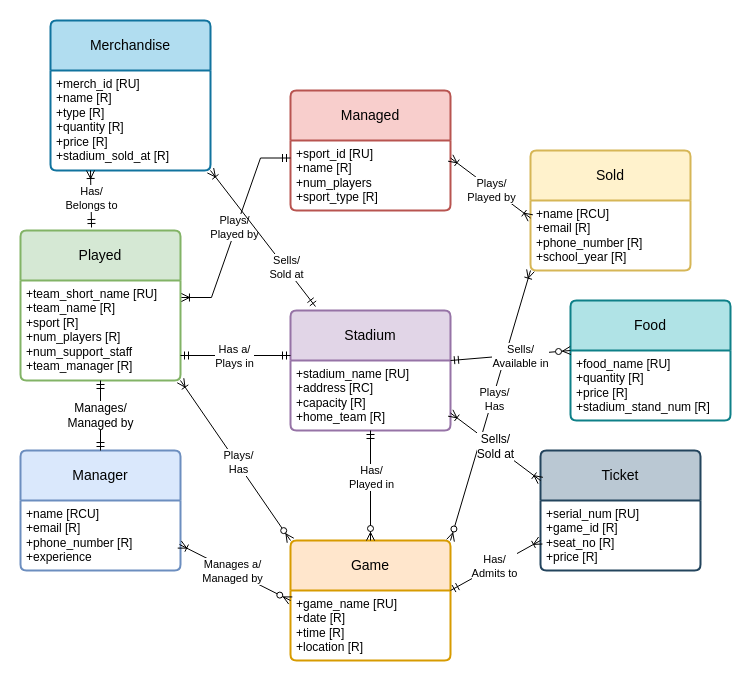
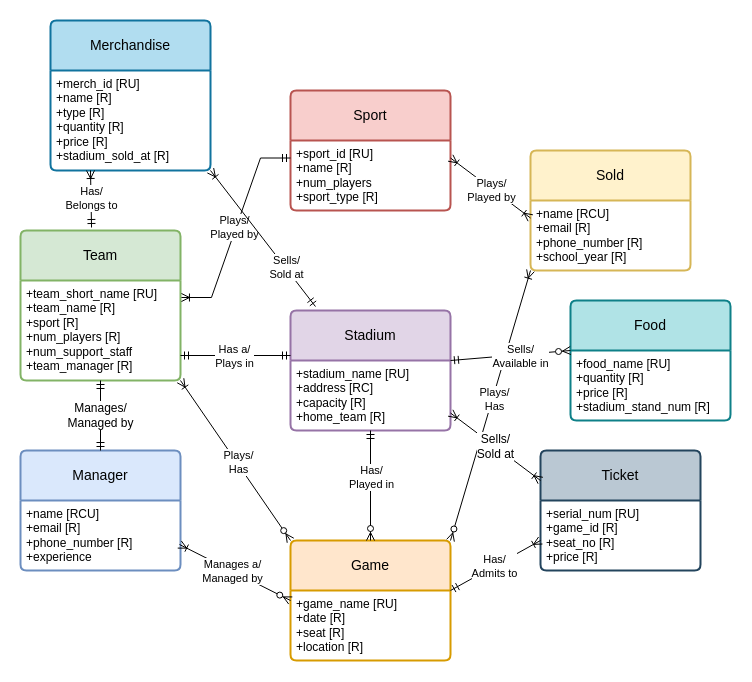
node "Managed": label "Managed" -> "Sport"
node "Played": label "Played" -> "Team"
node "+game_name [RU] +date [R] +time [R] +location [R]": label "+game_name [RU] +date [R] +time [R] +location [R]" -> "+game_name [RU] +date [R] +seat [R] +location [R]"
